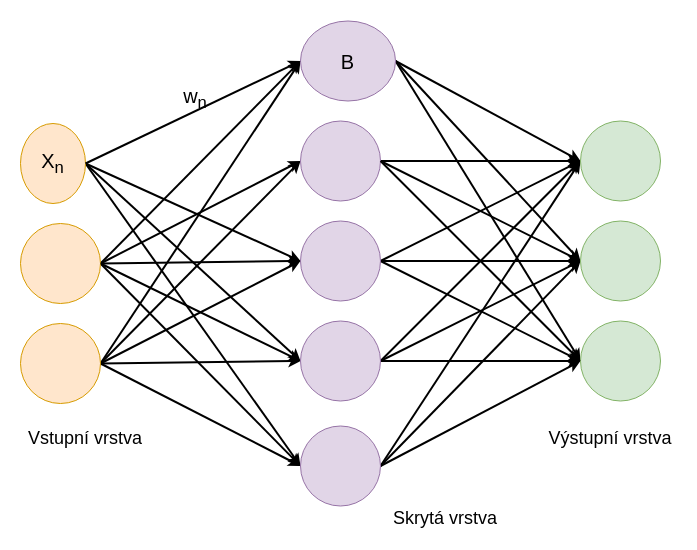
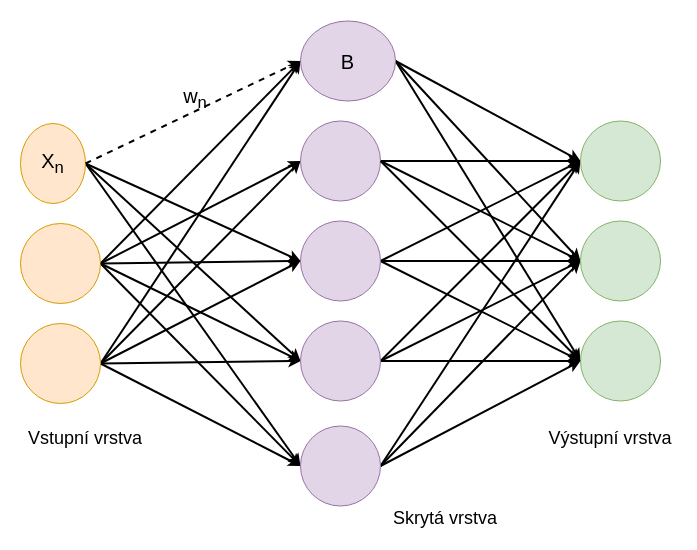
edge "Xn" -> "B": style solid -> dashed
